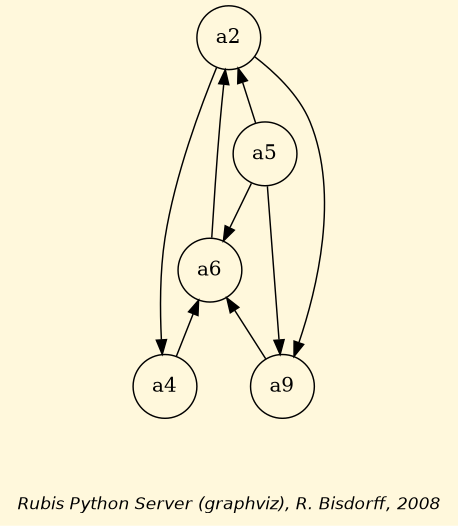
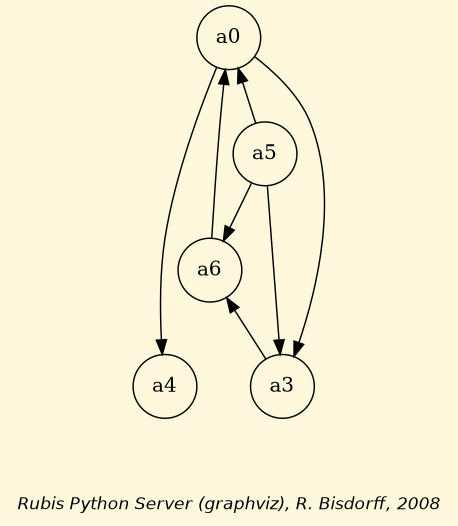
node "a2": label "a2" -> "a0"
edge "a4" -> "a6": removed
node "a9": label "a9" -> "a3"
